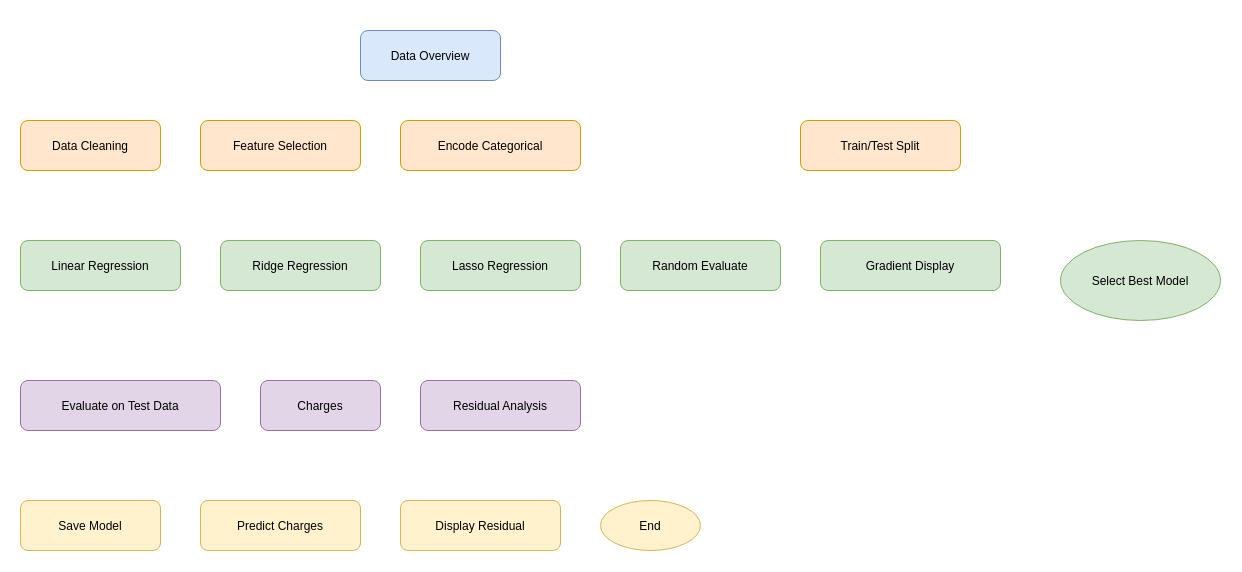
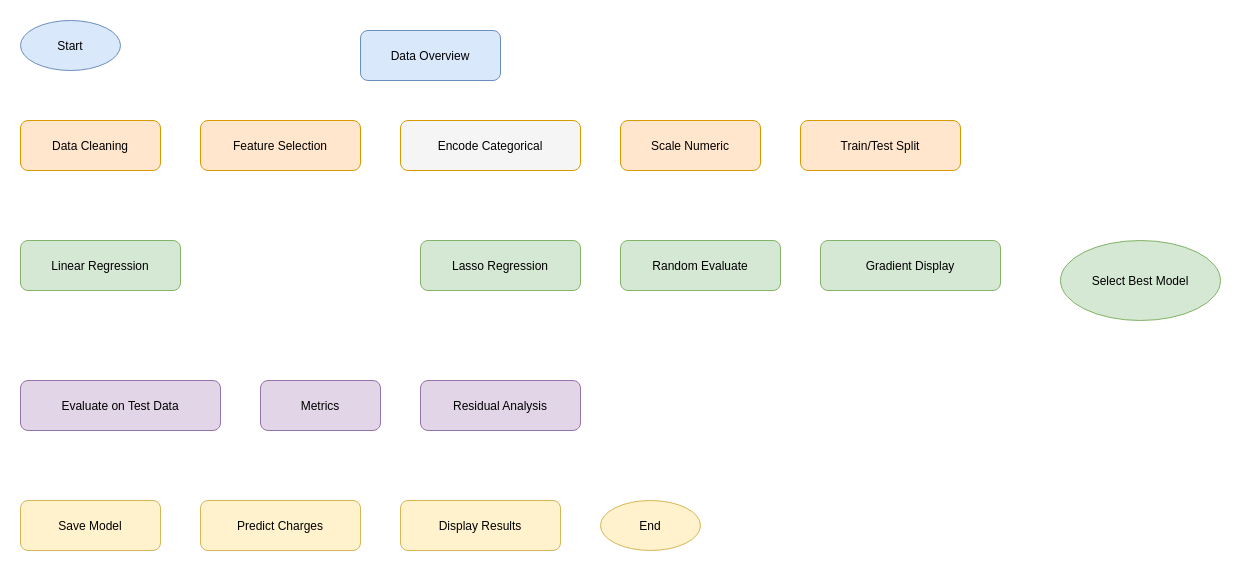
node "Start": added
node "Encode Categorical": fillcolor #ffe6cc -> #f5f5f5
node "Scale Numeric": added
node "Ridge Regression": removed
node "Charges": label "Charges" -> "Metrics"
node "Display Residual": label "Display Residual" -> "Display Results"
